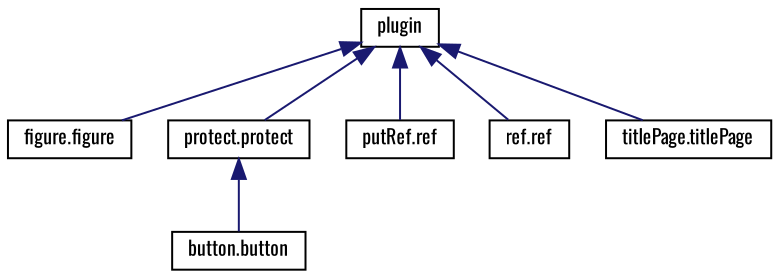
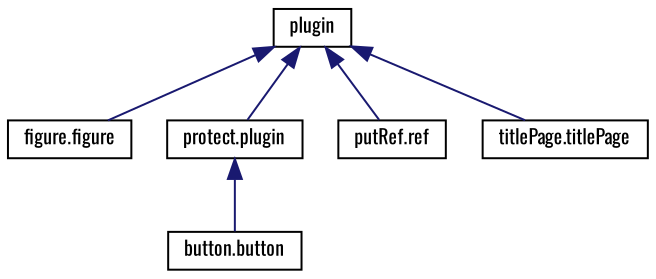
node "protect.protect": label "protect.protect" -> "protect.plugin"
node "ref.ref": removed
